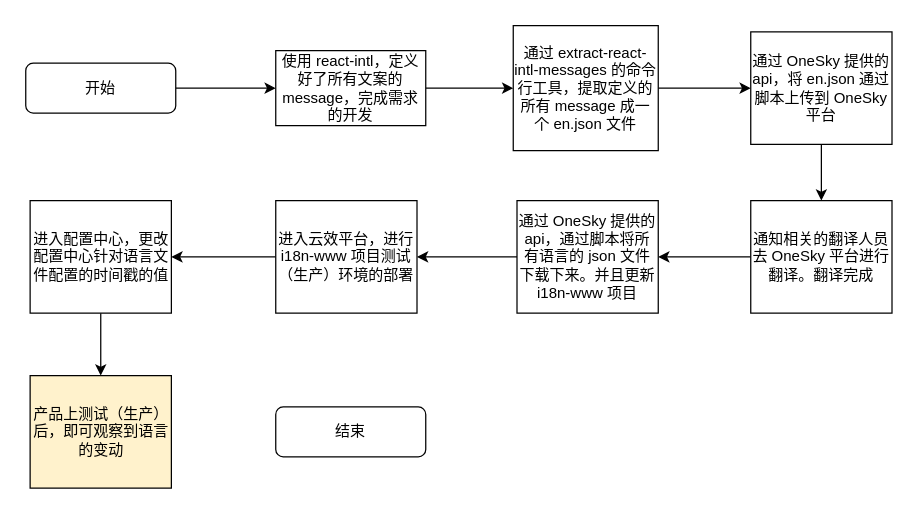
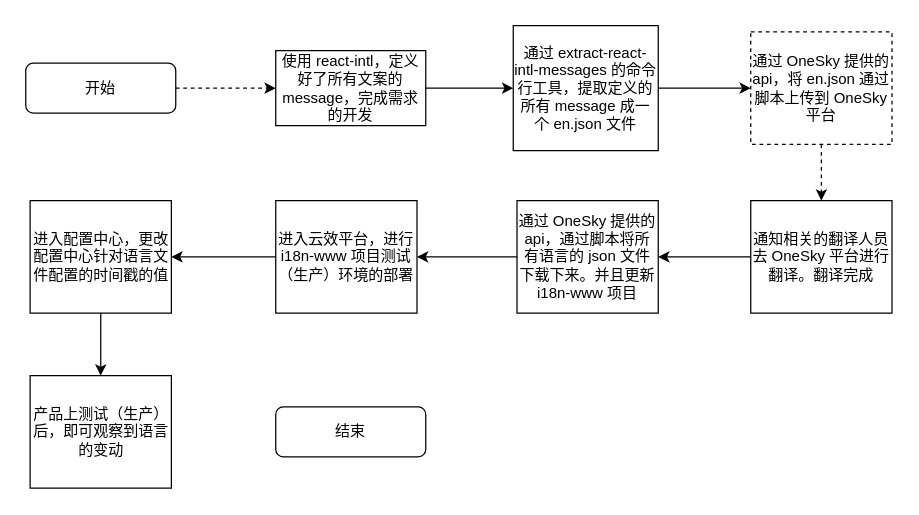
edge "开始" -> "使用 react-intl，定义好了所有文案的 message，完成需求的开发": style solid -> dashed
node "通过 OneSky 提供的 api，将 en.json 通过脚本上传到 OneSky 平台": style solid -> dashed
edge "通过 OneSky 提供的 api，将 en.json 通过脚本上传到 OneSky 平台" -> "通知相关的翻译人员去 OneSky 平台进行翻译。翻译完成": style solid -> dashed
node "产品上测试（生产）后，即可观察到语言的变动": fillcolor #fff2cc -> #ffffff
